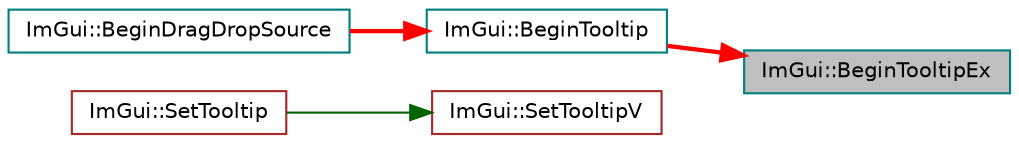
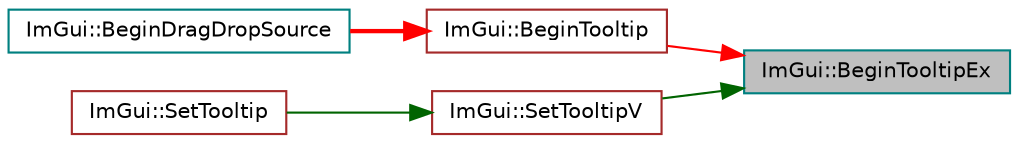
node "ImGui::BeginTooltip": color teal -> brown
edge "ImGui::BeginTooltip" -> "ImGui::BeginTooltipEx": style bold -> solid
edge "ImGui::SetTooltipV" -> "ImGui::BeginTooltipEx": added
